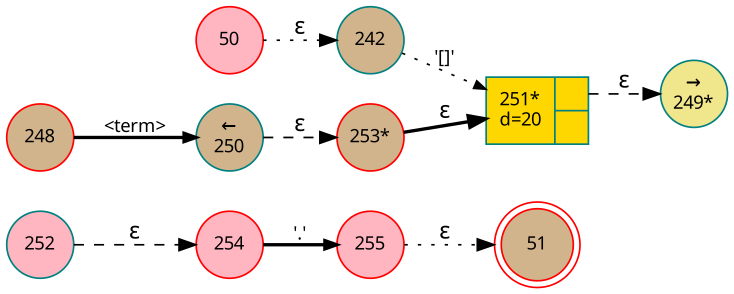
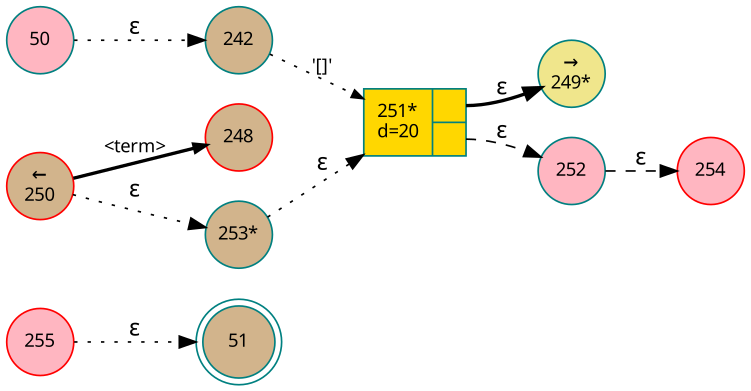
node "50": color red -> teal
edge "251*" -> "→ 249*": style dashed -> bold
edge "253*" -> "251*": style bold -> dotted
edge "248" -> "← 250": reversed
node "← 250": color teal -> red
edge "← 250" -> "253*": style dashed -> dotted
node "253*": color red -> teal
edge "251*" -> "252": added, label "ε"
edge "254" -> "255": removed, label "'.'"
node "51": color red -> teal
